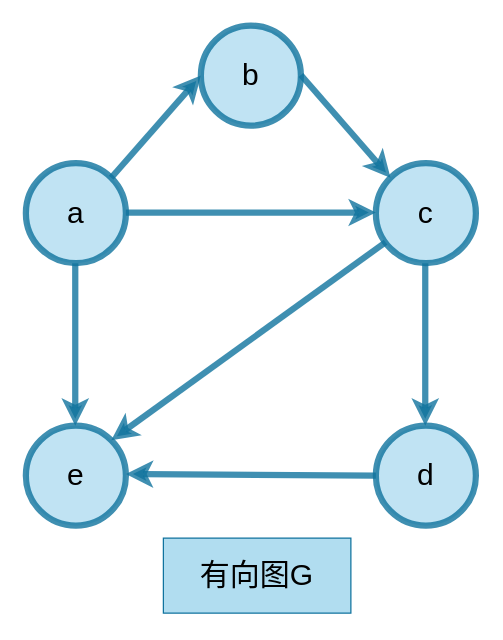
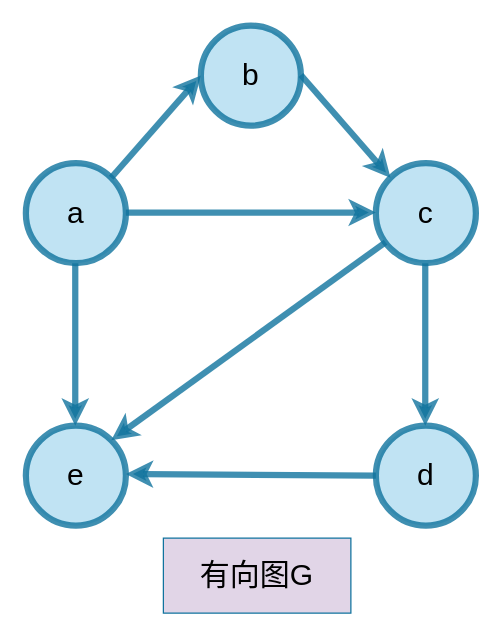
node "有向图G": fillcolor #b1ddf0 -> #e1d5e7
